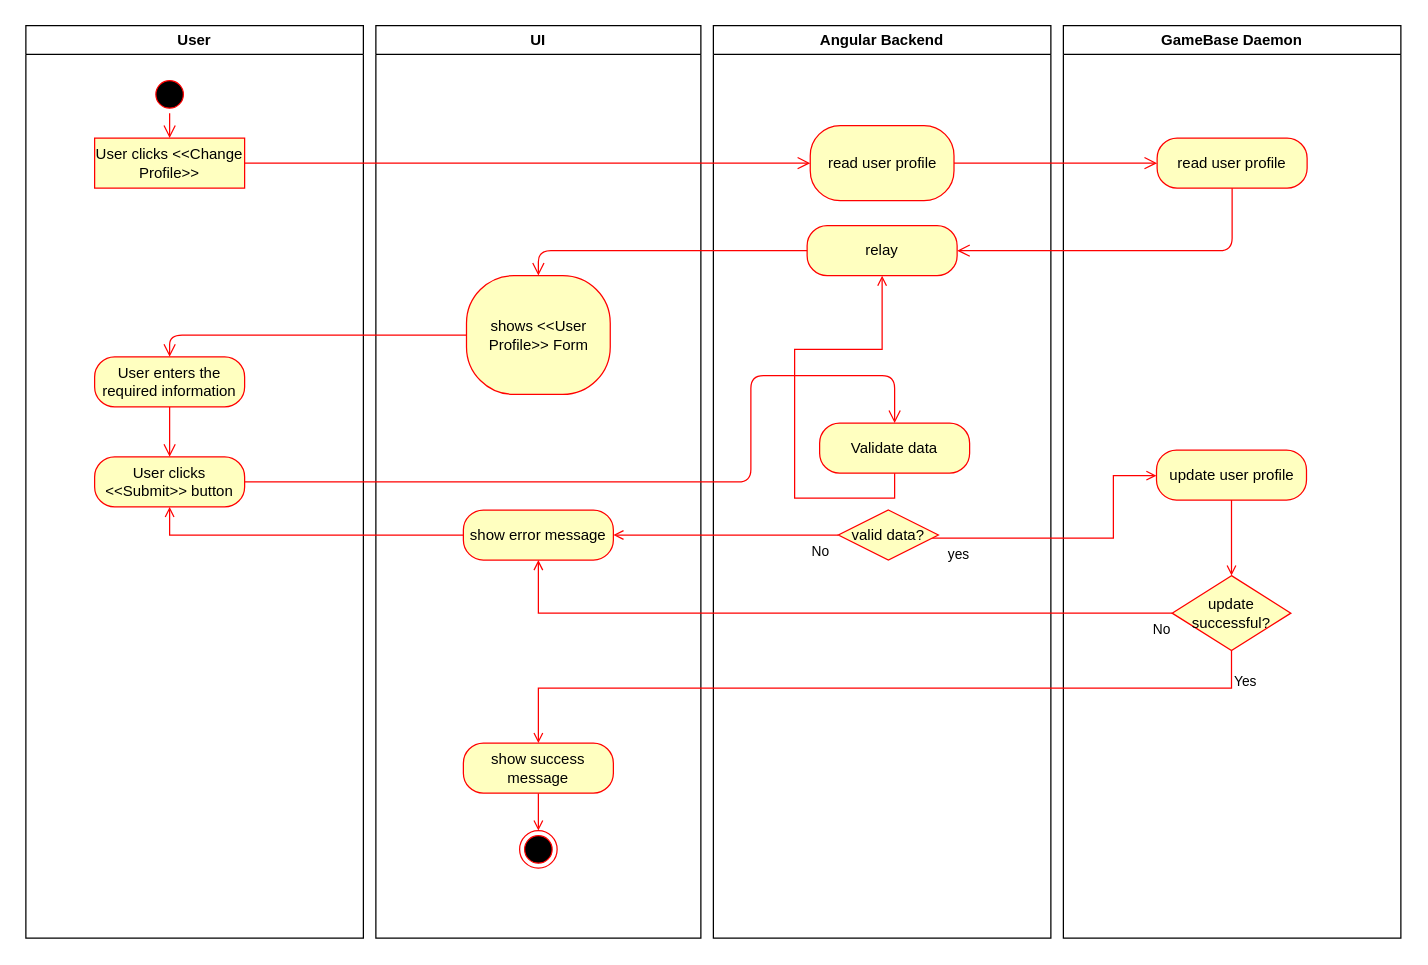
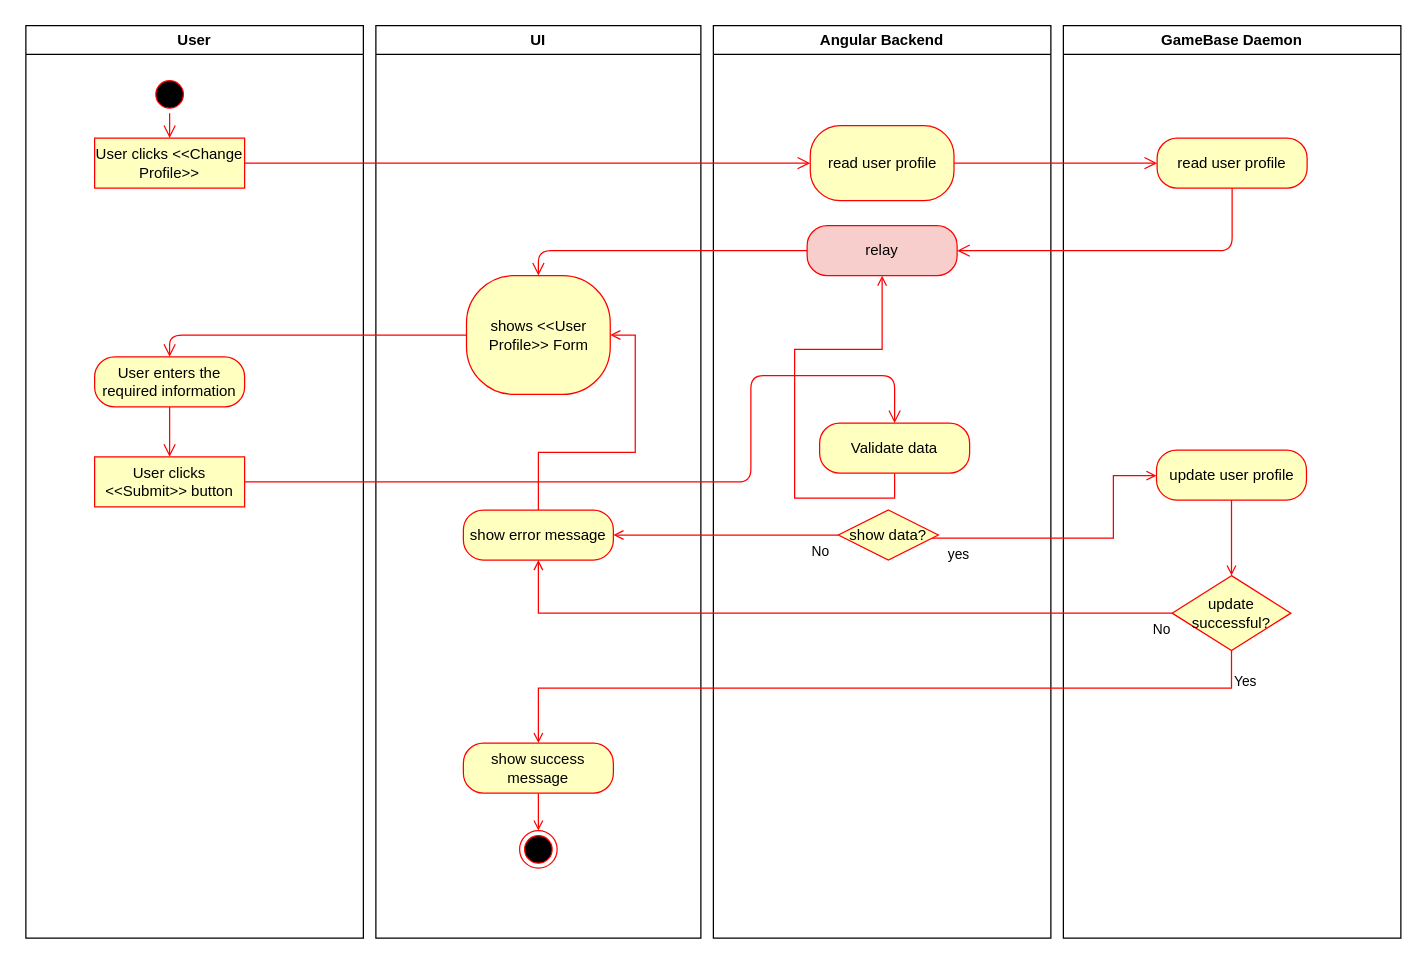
node "relay": fillcolor #ffffc0 -> #f8cecc
node "User clicks <<Submit>> button": shape rounded rectangle -> rectangle
edge "show error message" -> "User clicks <<Submit>> button": now "show error message" -> "shows <<User Profile>> Form"
node "valid data?": label "valid data?" -> "show data?"
